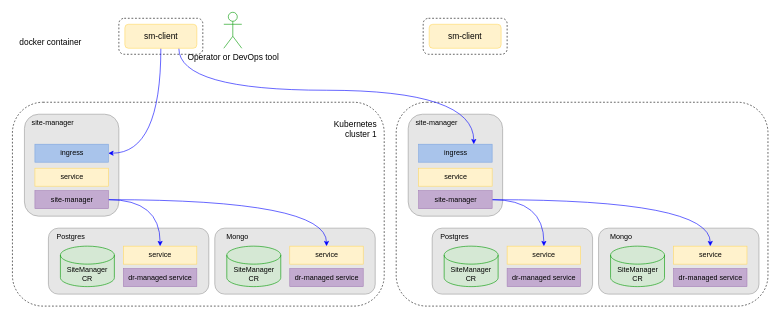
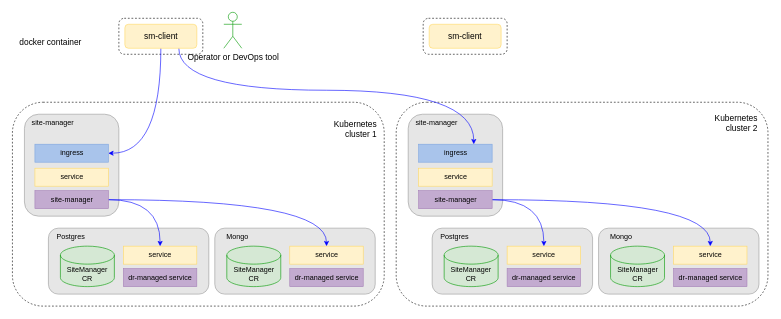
node "Kubernetes cluster 2": added
